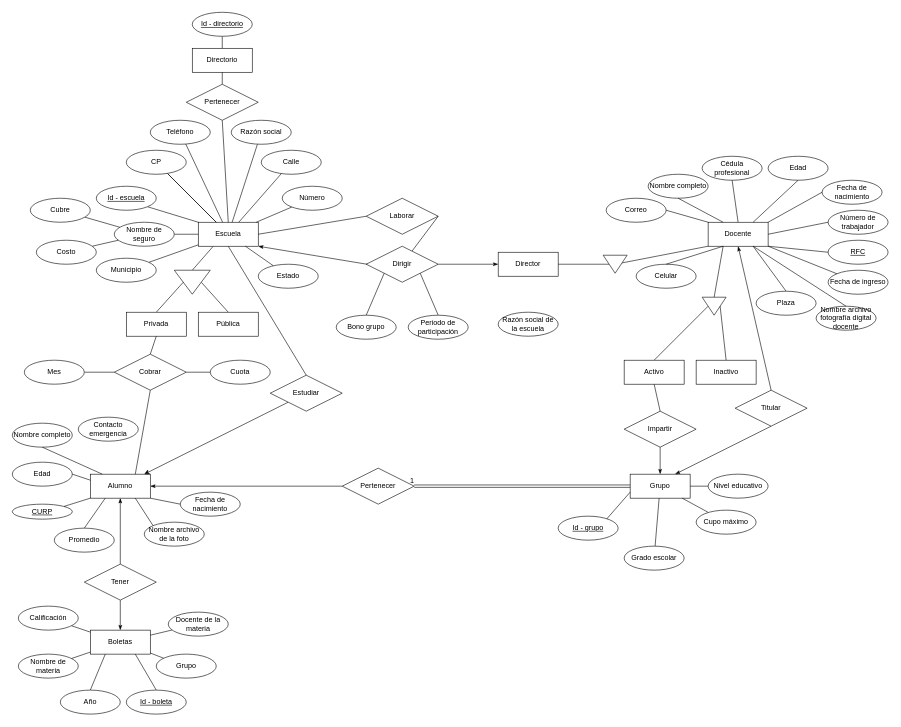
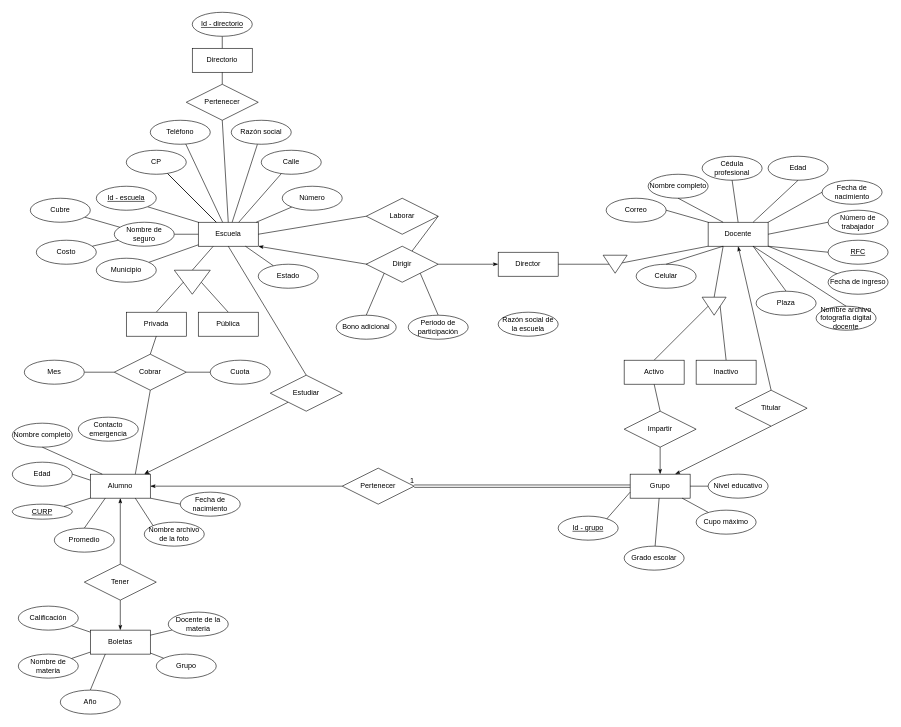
node "Bono grupo": label "Bono grupo" -> "Bono adicional"
edge "Boletas" -- "Id - boleta": removed
node "Id - boleta": removed
